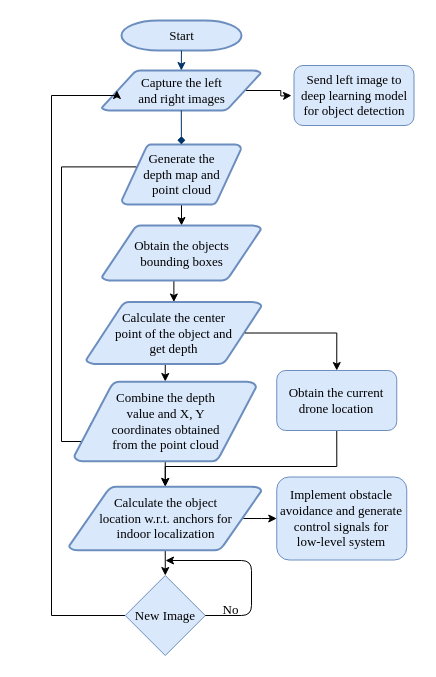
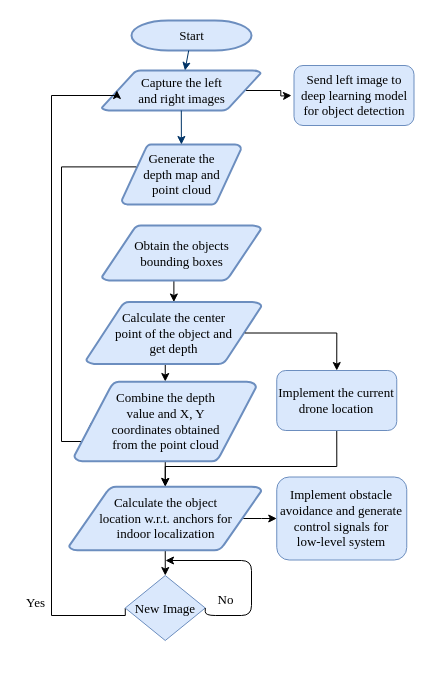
node "Start": moved (182, 36) -> (192, 36)
edge "Capture the left and right images" -> "Generate thedepth map andpoint cloud": arrowhead diamond -> classic
edge "Generate thedepth map andpoint cloud" -> "Obtain the objectsbounding boxes": removed
node "Obtain the currentdrone location": label "Obtain the currentdrone location" -> "Implement the currentdrone location"
node "Yes": added
node "No": moved (231, 610) -> (226, 600)
node "New Image": size 80x80 -> 80x65
